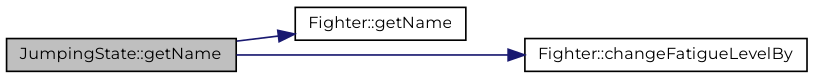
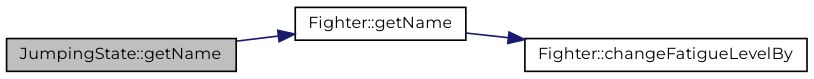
edge "JumpingState::getName" -> "Fighter::changeFatigueLevelBy": now "Fighter::getName" -> "Fighter::changeFatigueLevelBy"
